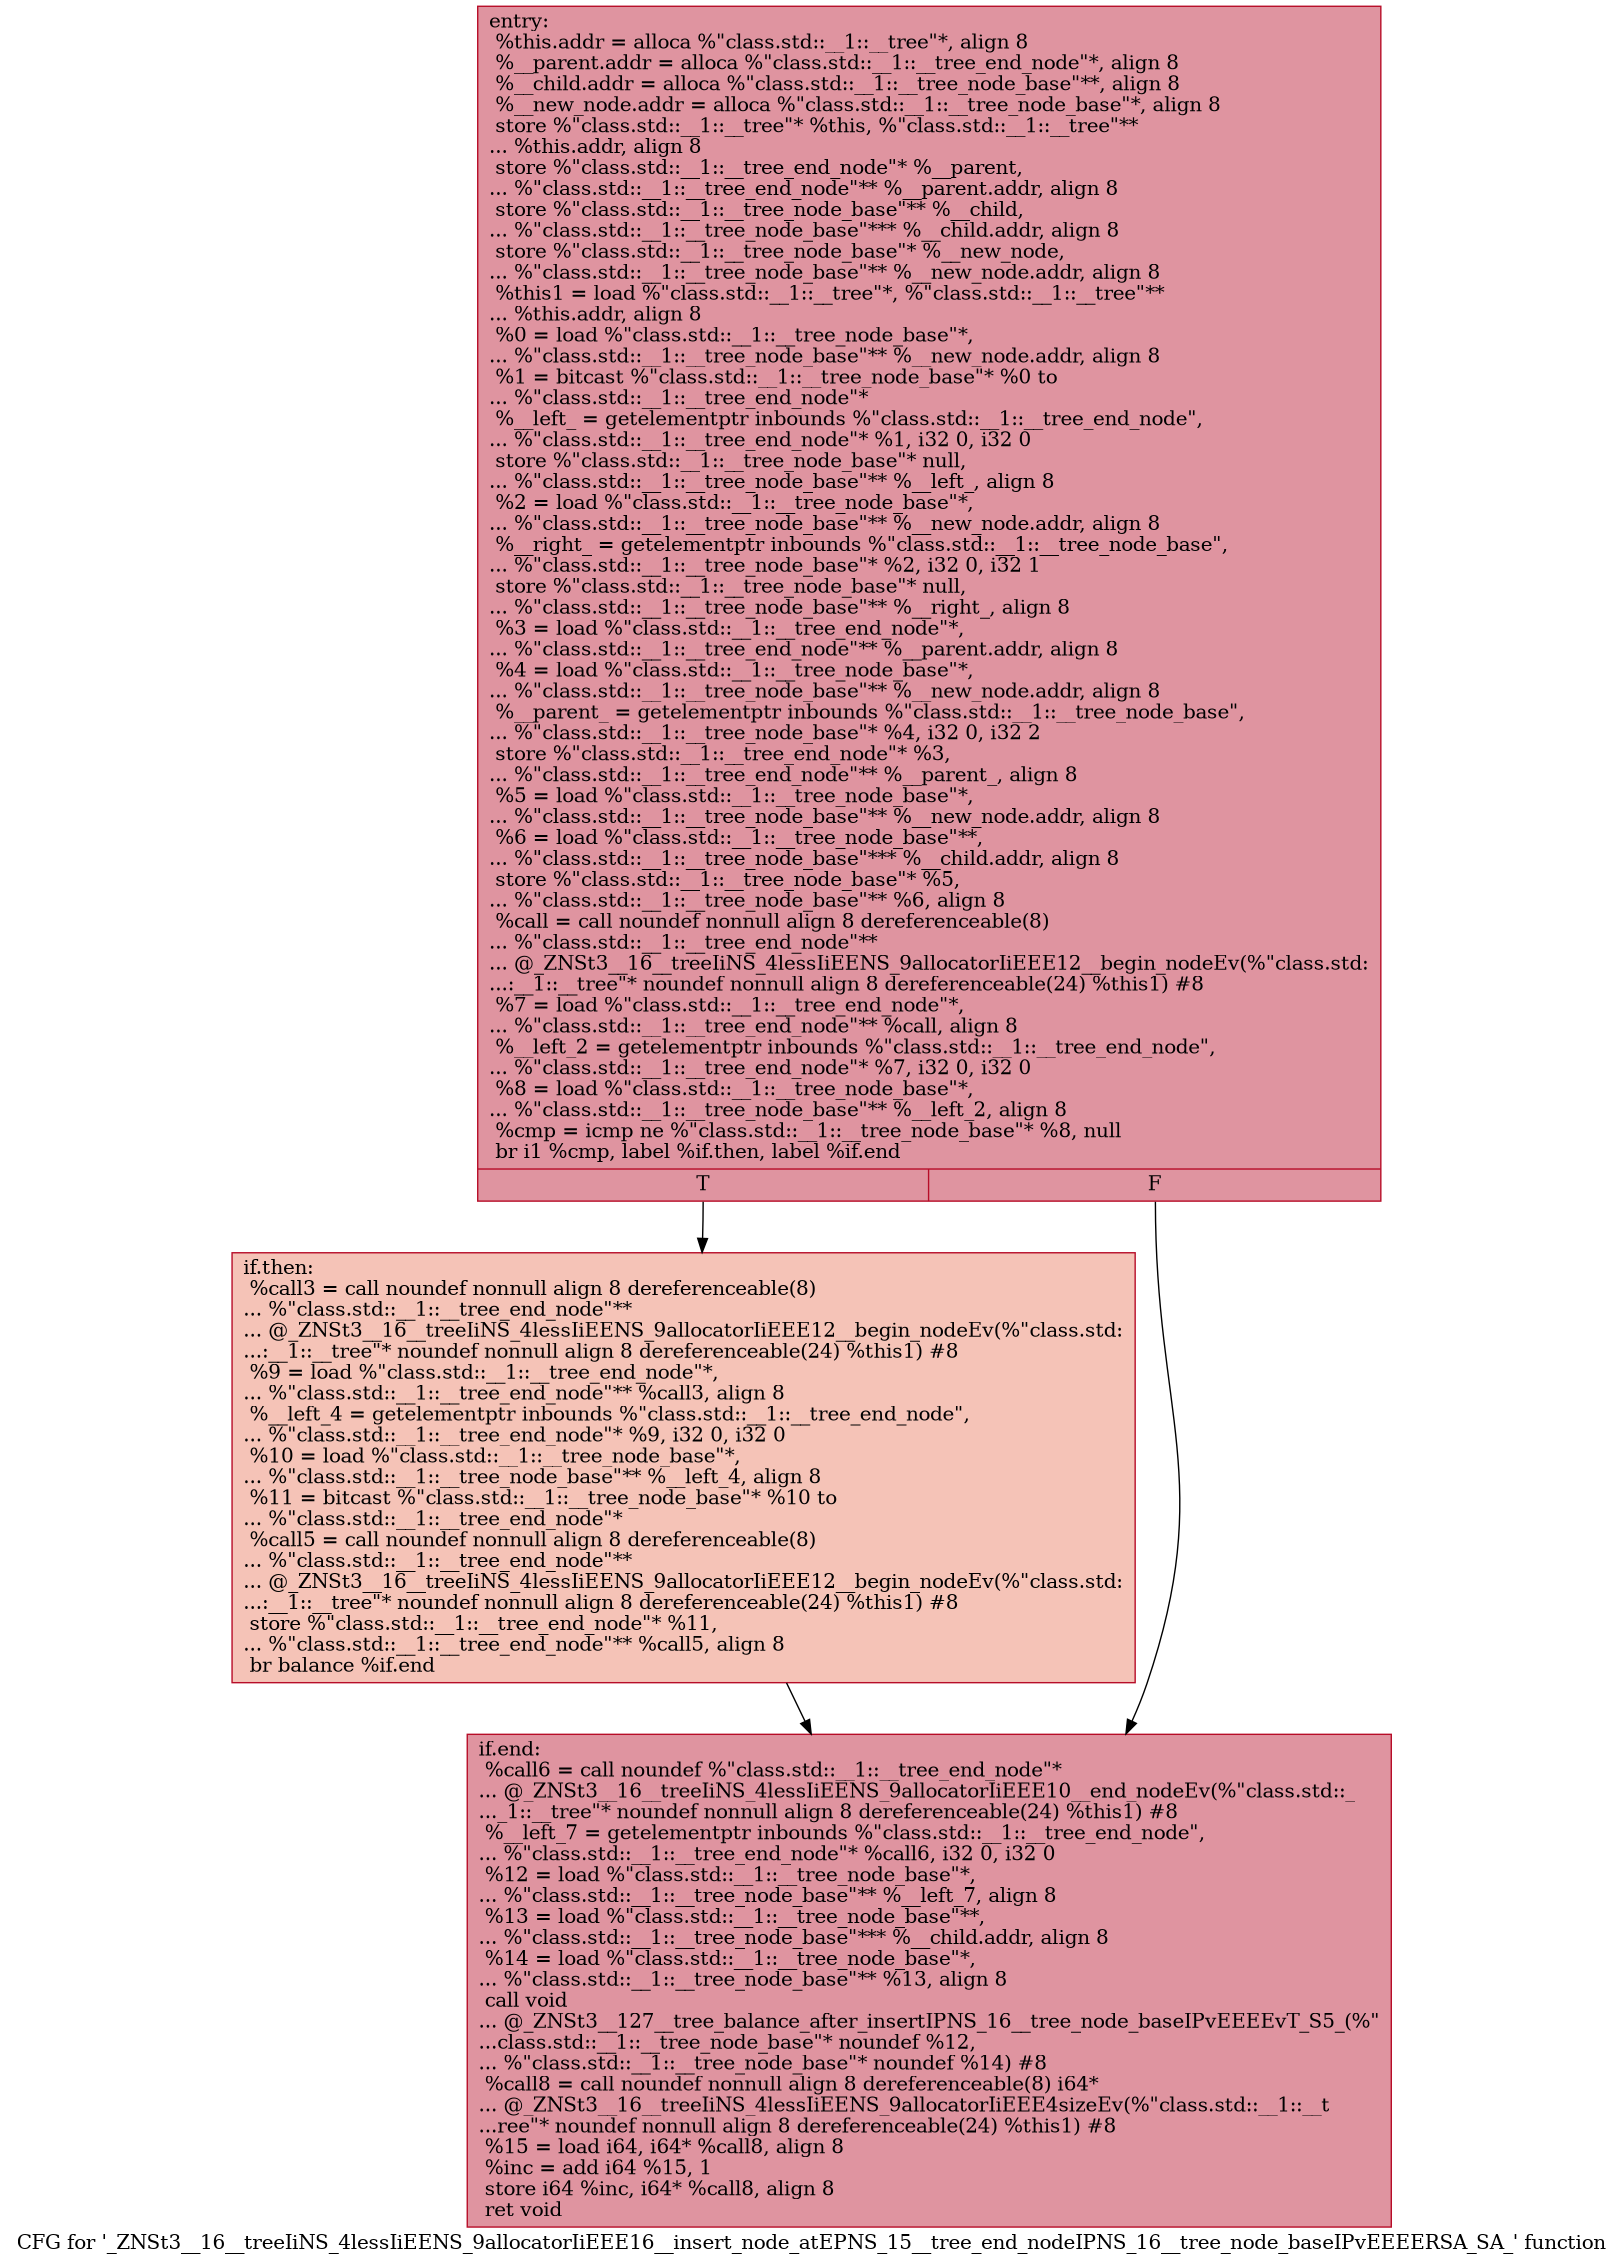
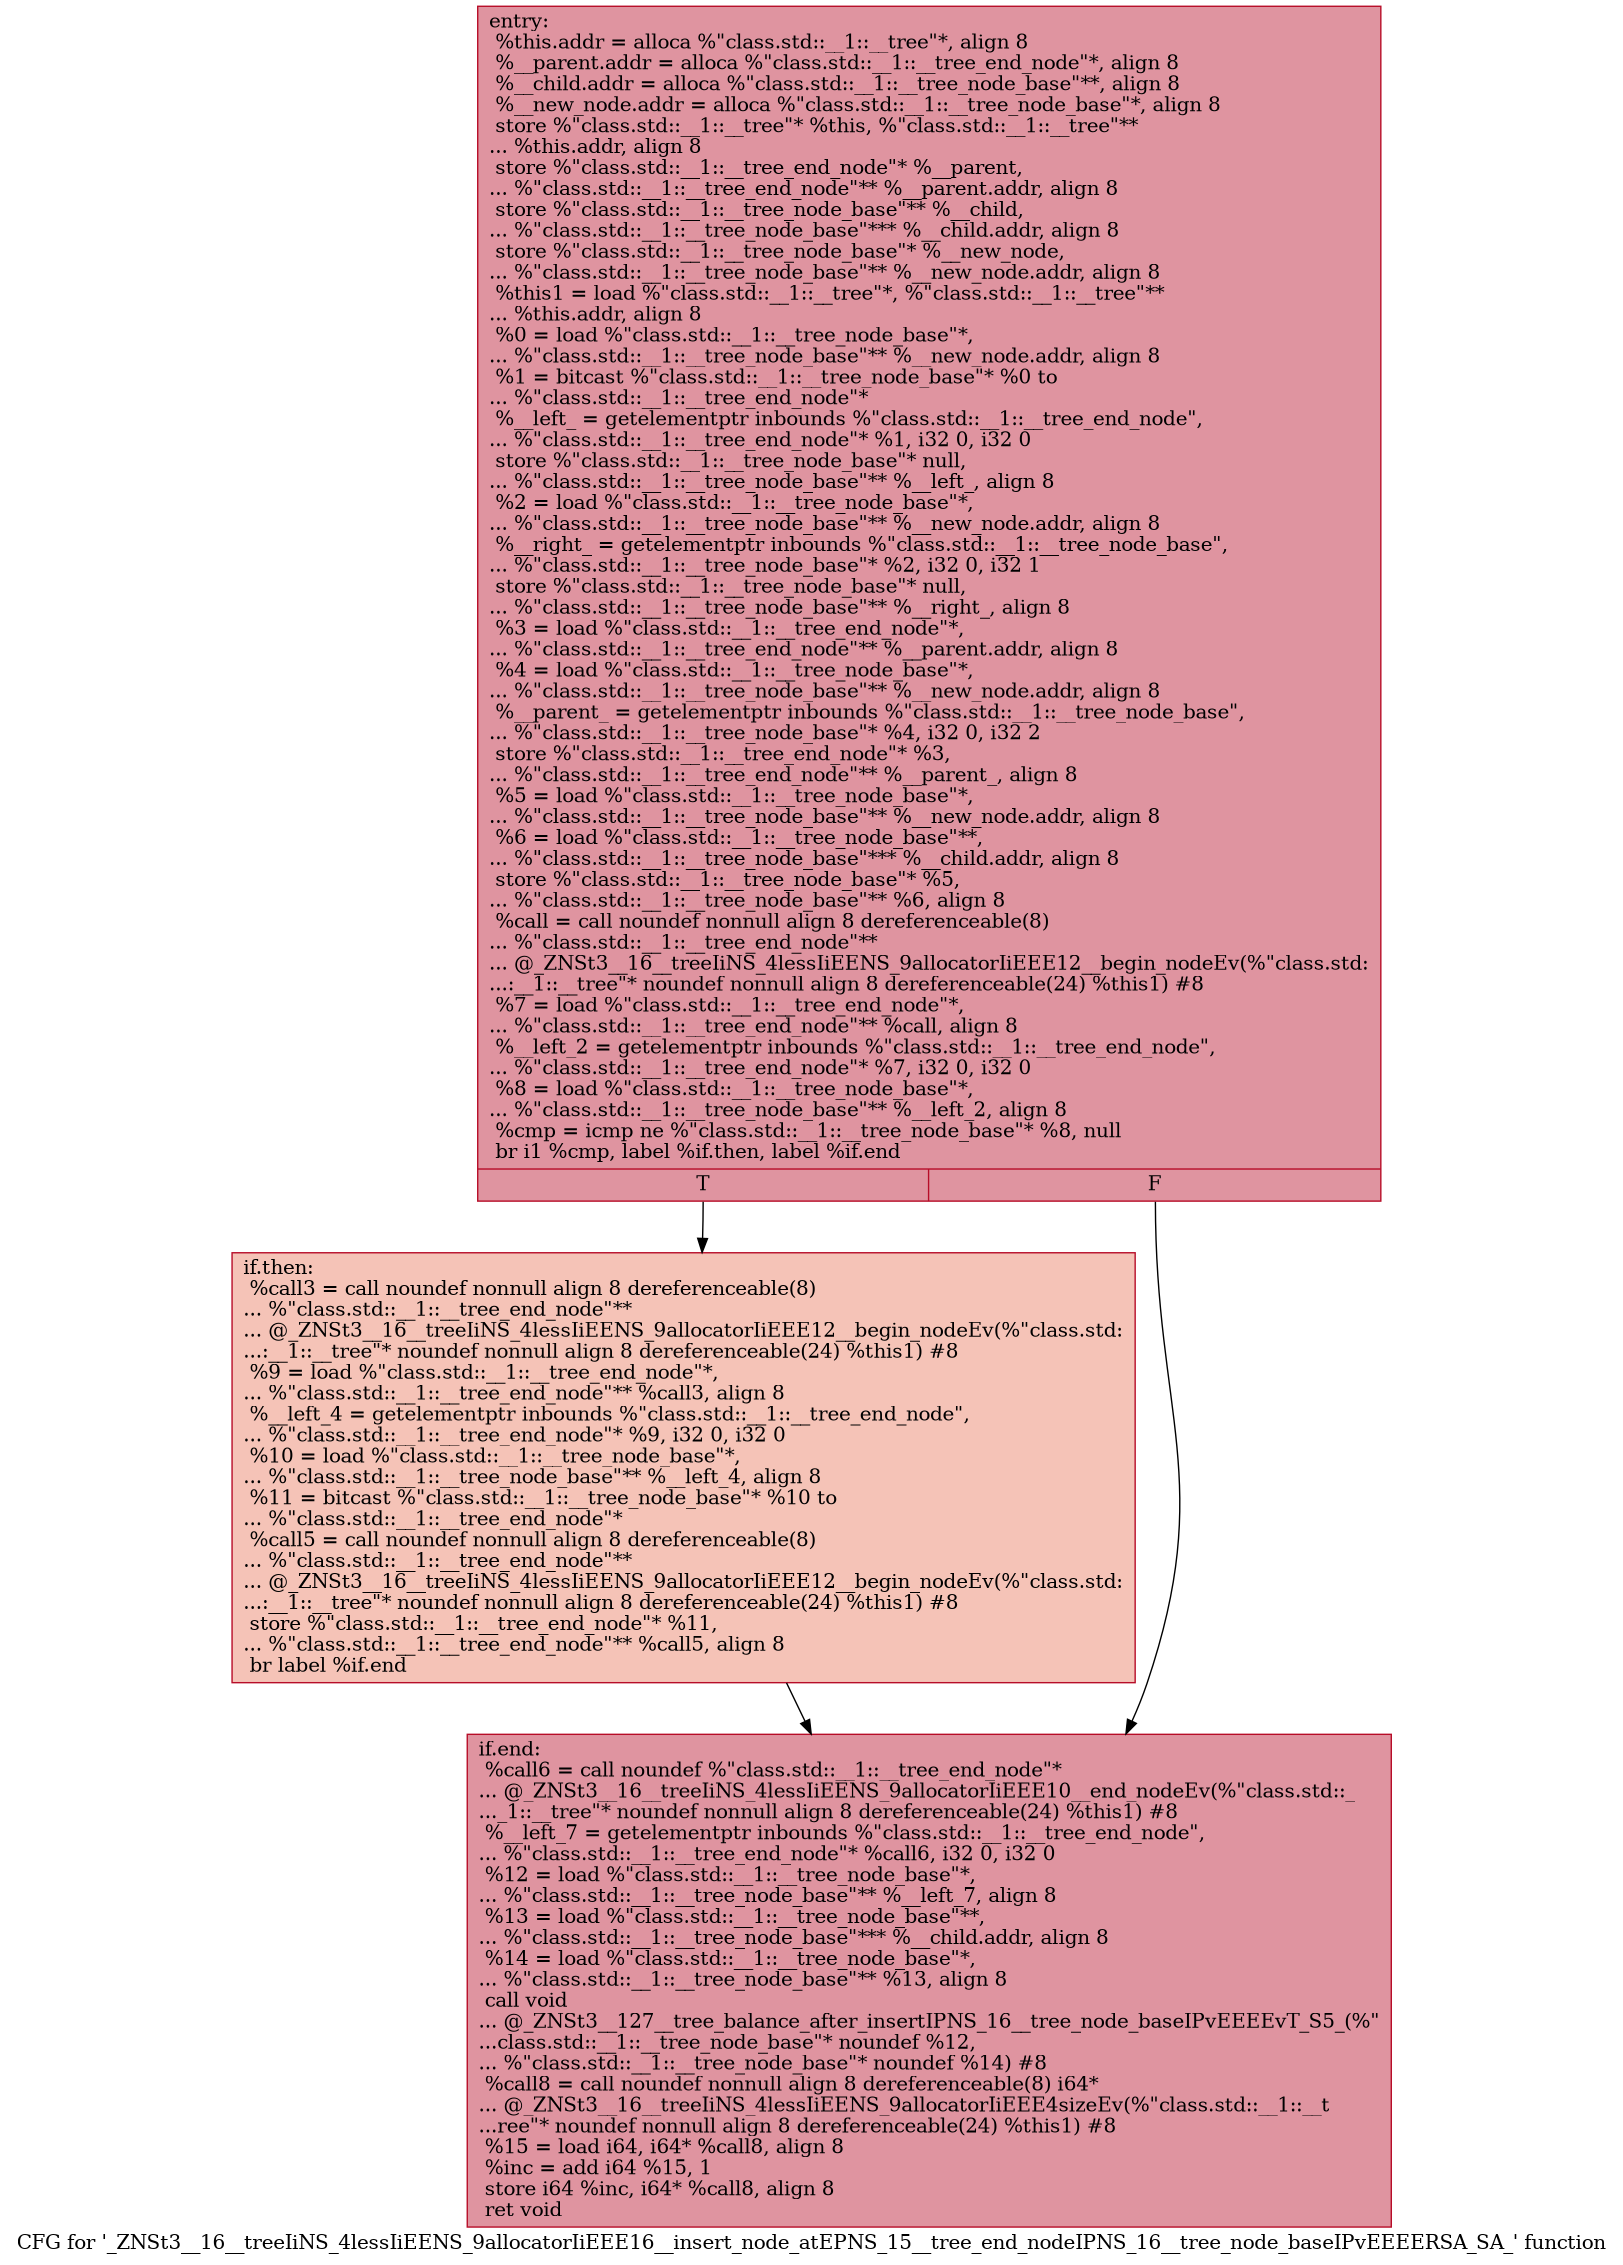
node "if.then:": text "br balance %if.end" -> "br label %if.end"
